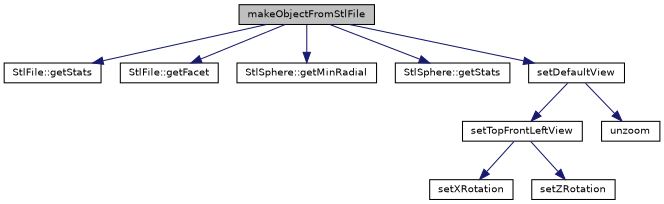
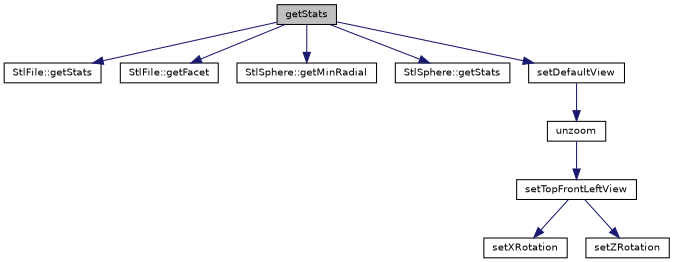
node "makeObjectFromStlFile": label "makeObjectFromStlFile" -> "getStats"
edge "setDefaultView" -> "setTopFrontLeftView": now "unzoom" -> "setTopFrontLeftView"
